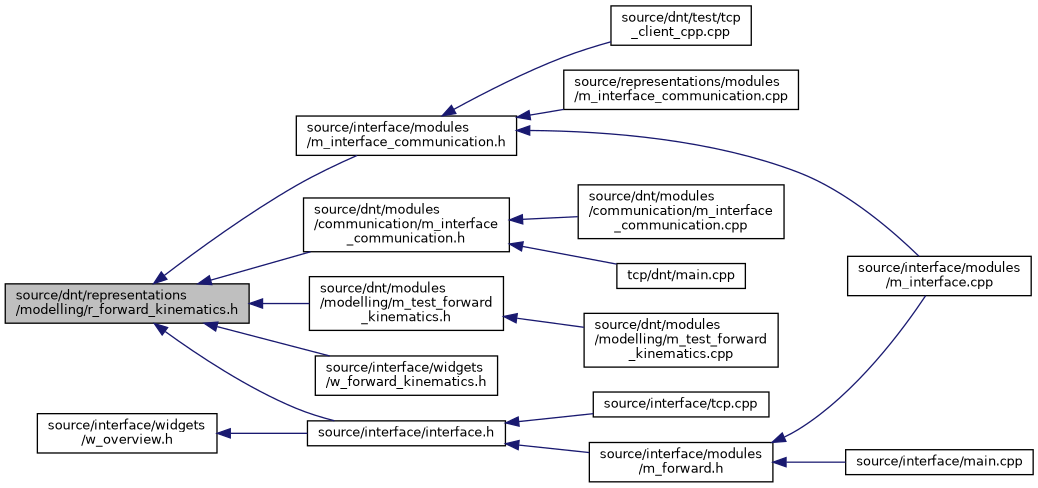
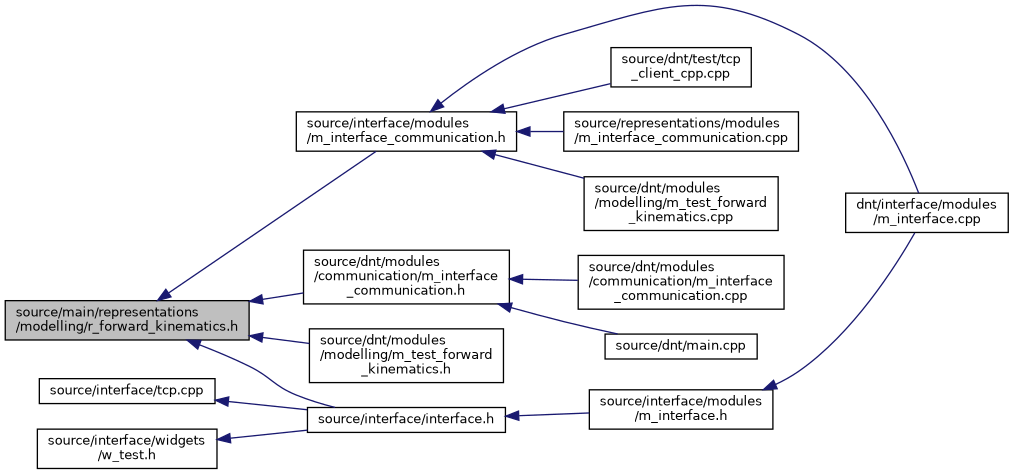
node "tcp/dnt/main.cpp": label "tcp/dnt/main.cpp" -> "source/dnt/main.cpp"
node "source/interface/modules /m_interface.cpp": label "source/interface/modules /m_interface.cpp" -> "dnt/interface/modules /m_interface.cpp"
node "source/dnt/representations /modelling/r_forward_kinematics.h": label "source/dnt/representations /modelling/r_forward_kinematics.h" -> "source/main/representations /modelling/r_forward_kinematics.h"
edge "source/dnt/modules /modelling/m_test_forward _kinematics.cpp" -> "source/dnt/modules /modelling/m_test_forward _kinematics.h": now "source/dnt/modules /modelling/m_test_forward _kinematics.cpp" -> "source/interface/modules /m_interface_communication.h"
node "source/interface/widgets /w_forward_kinematics.h": removed
edge "source/interface/tcp.cpp" -> "source/interface/interface.h": reversed
node "source/interface/widgets /w_overview.h": label "source/interface/widgets /w_overview.h" -> "source/interface/widgets /w_test.h"
node "source/interface/modules /m_forward.h": label "source/interface/modules /m_forward.h" -> "source/interface/modules /m_interface.h"
node "source/interface/main.cpp": removed
